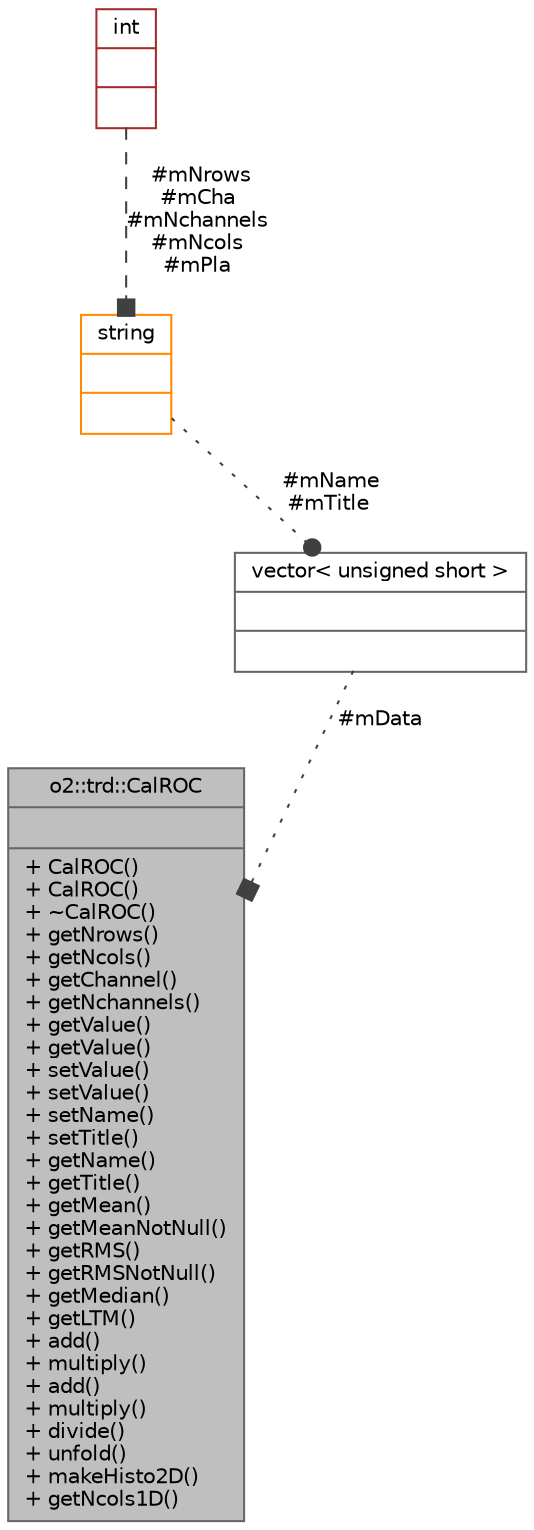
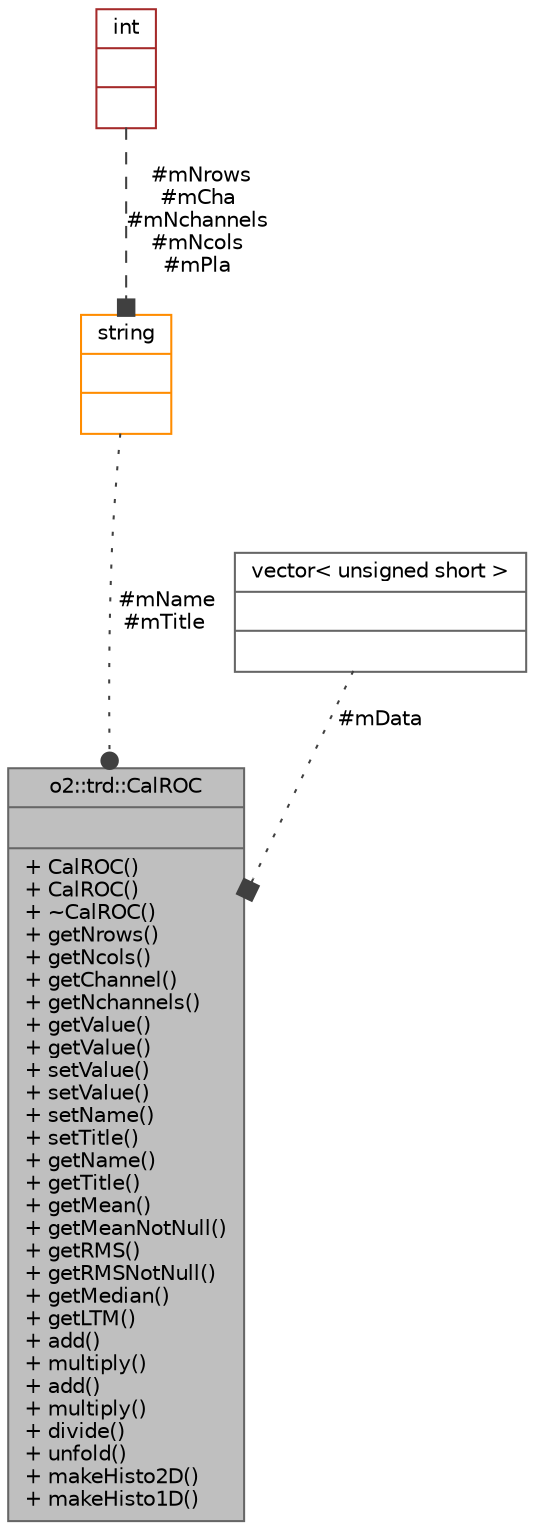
edge "string" -> "vector< unsigned short >": now "string" -> "o2::trd::CalROC"
node "o2::trd::CalROC": text "+ getNcols1D()" -> "+ makeHisto1D()"
